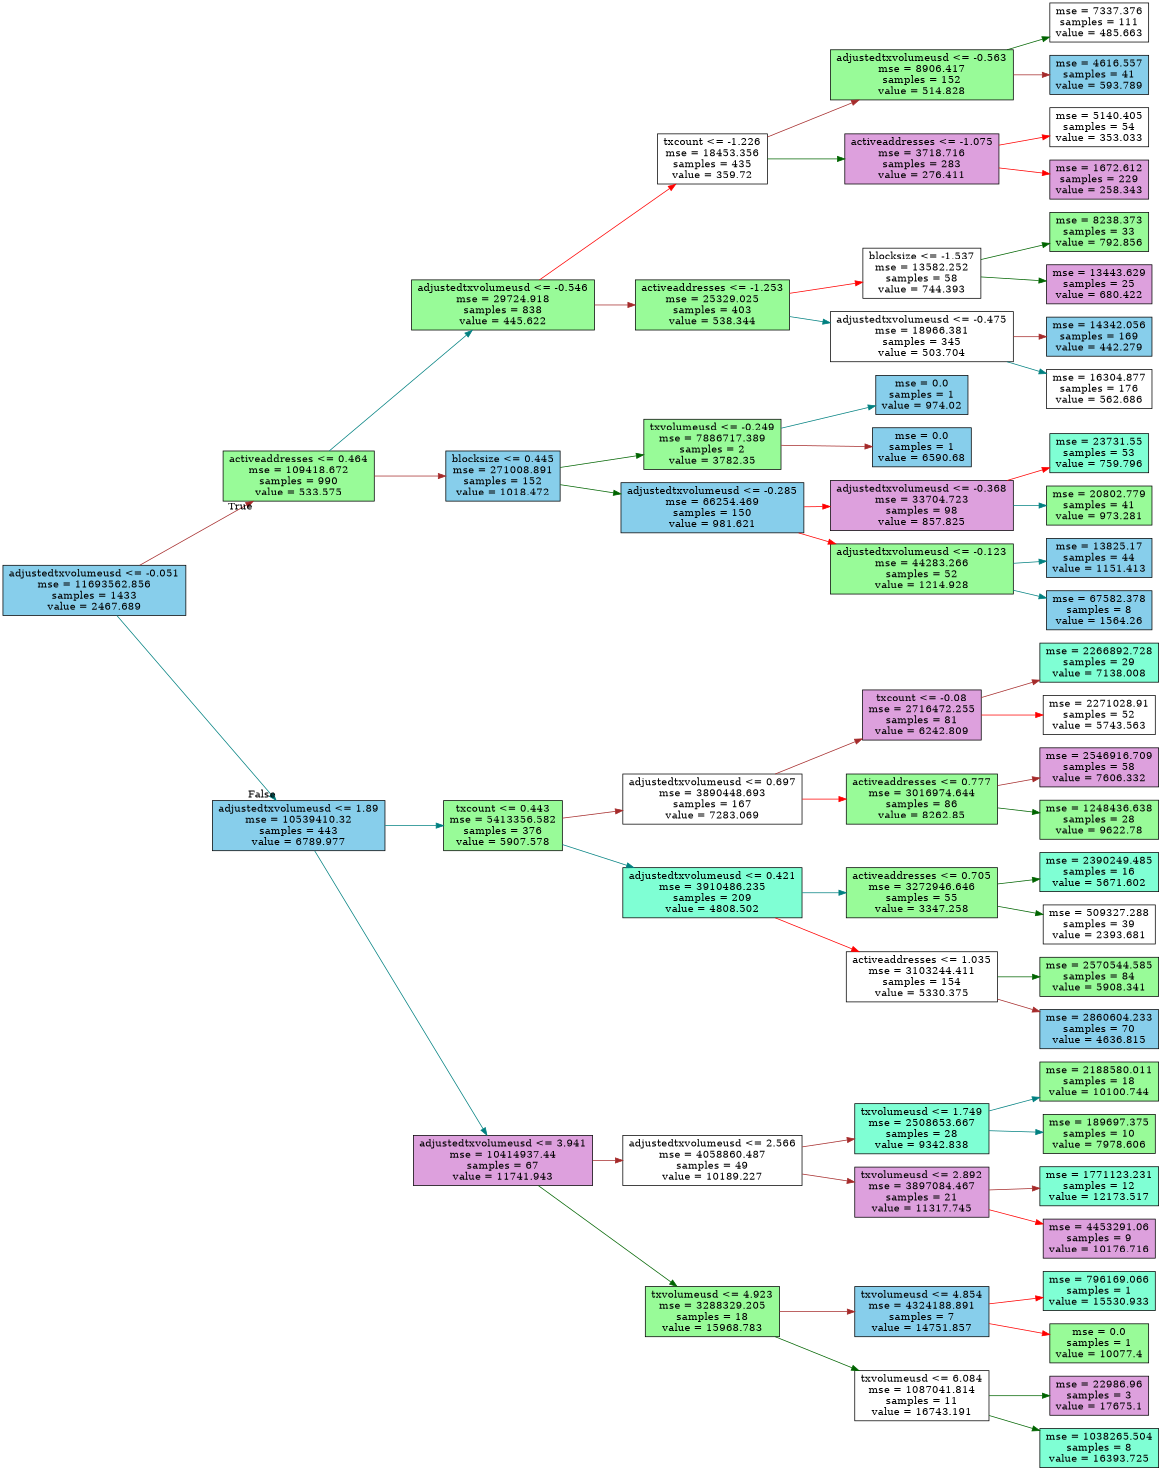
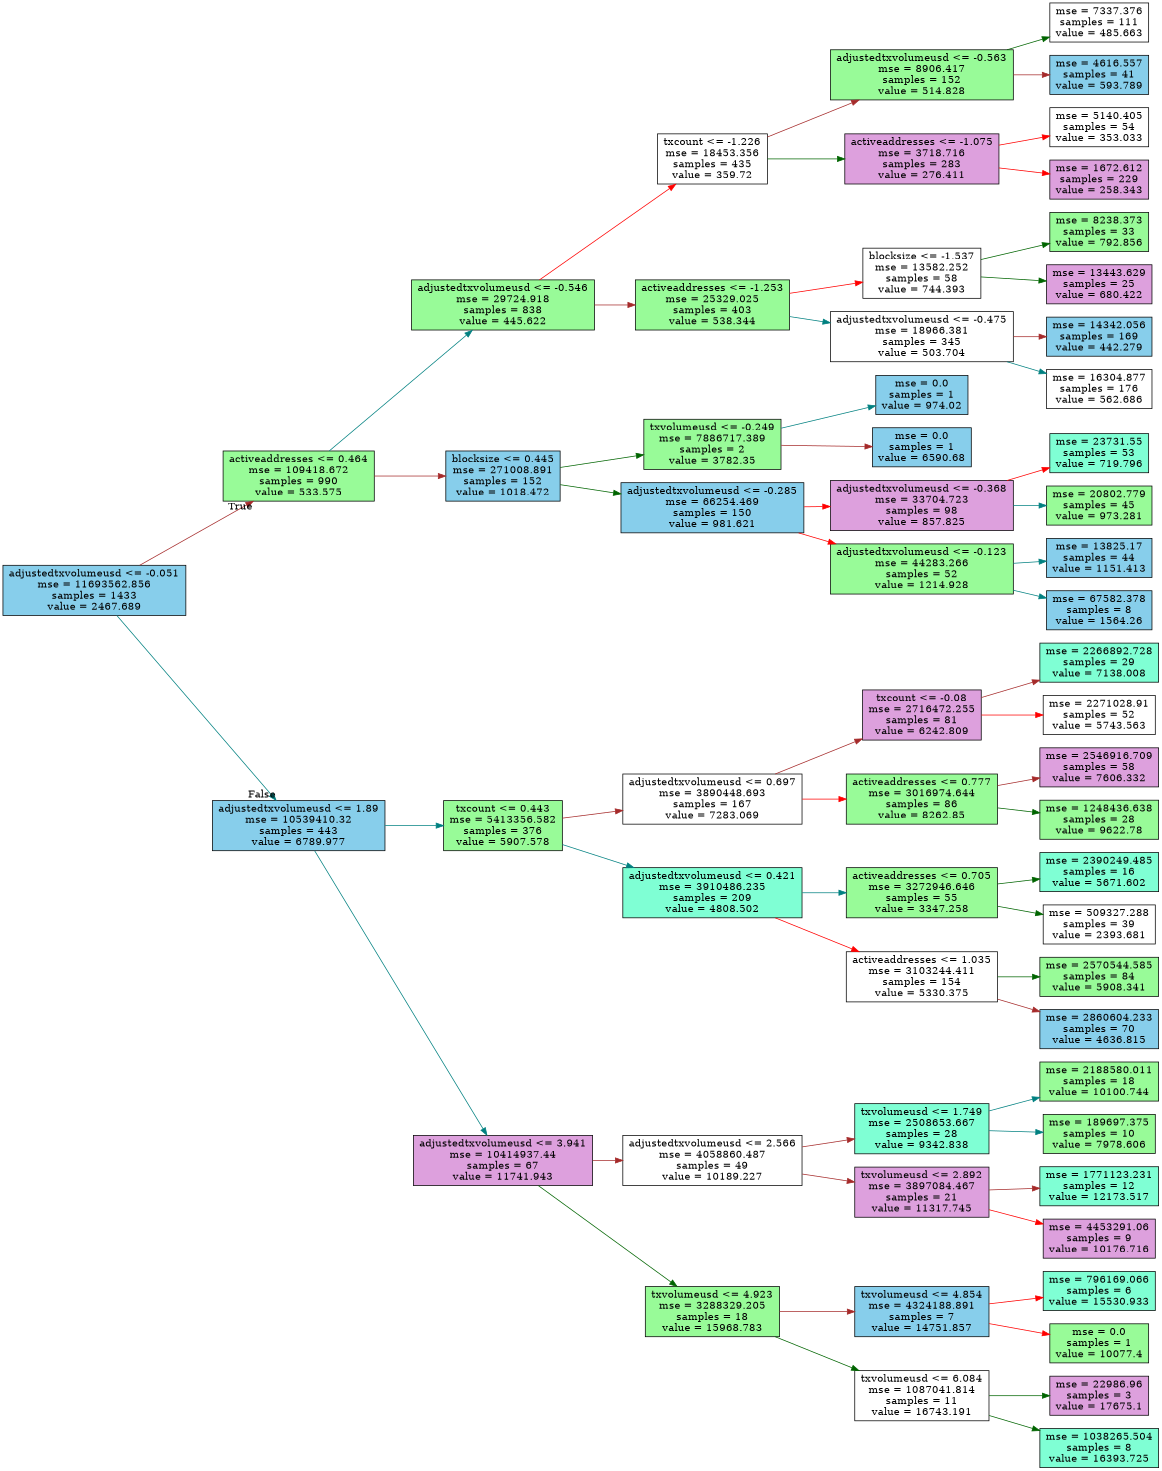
node "mse = 23731.55 samples = 53 value = 759.796": label "mse = 23731.55 samples = 53 value = 759.796" -> "mse = 23731.55 samples = 53 value = 719.796"
node "mse = 20802.779 samples = 41 value = 973.281": label "mse = 20802.779 samples = 41 value = 973.281" -> "mse = 20802.779 samples = 45 value = 973.281"
node "mse = 796169.066 samples = 1 value = 15530.933": label "mse = 796169.066 samples = 1 value = 15530.933" -> "mse = 796169.066 samples = 6 value = 15530.933"
